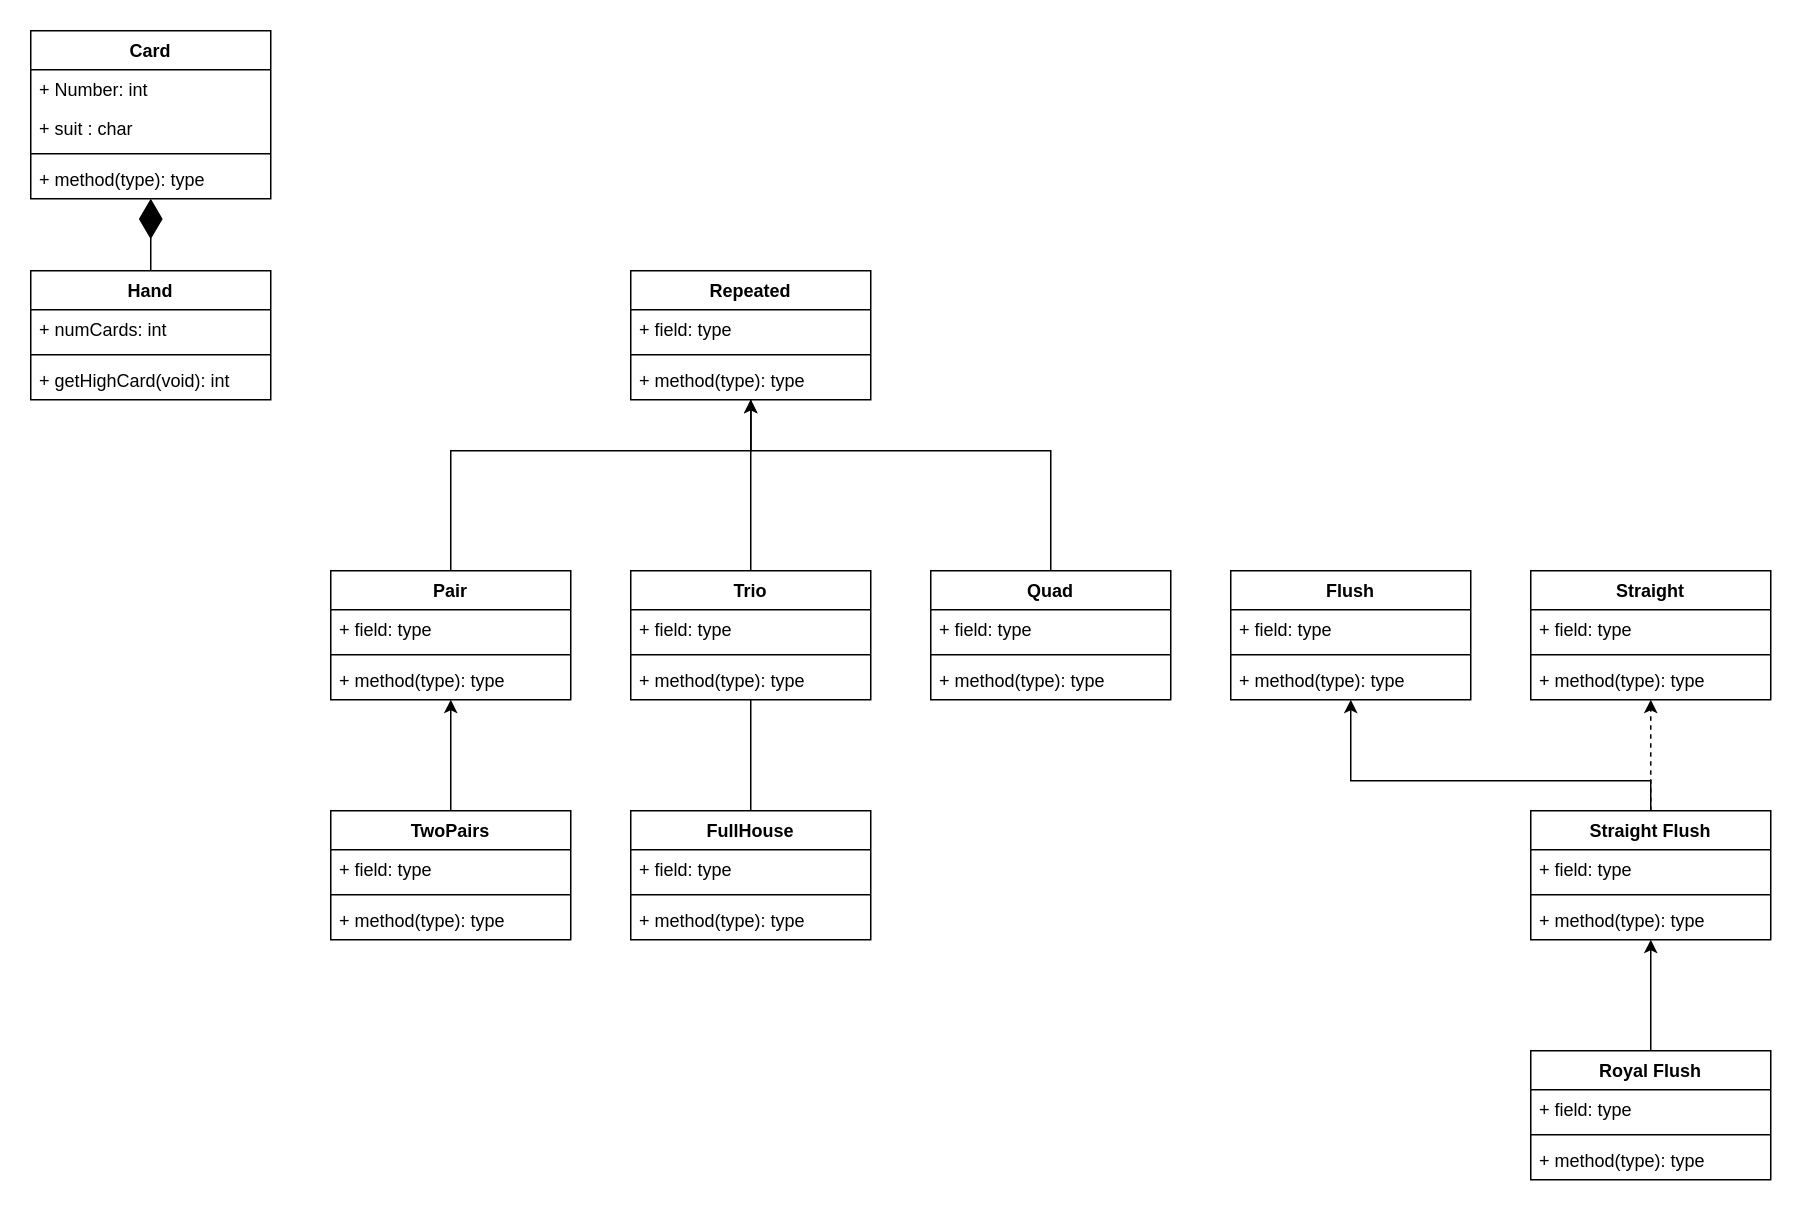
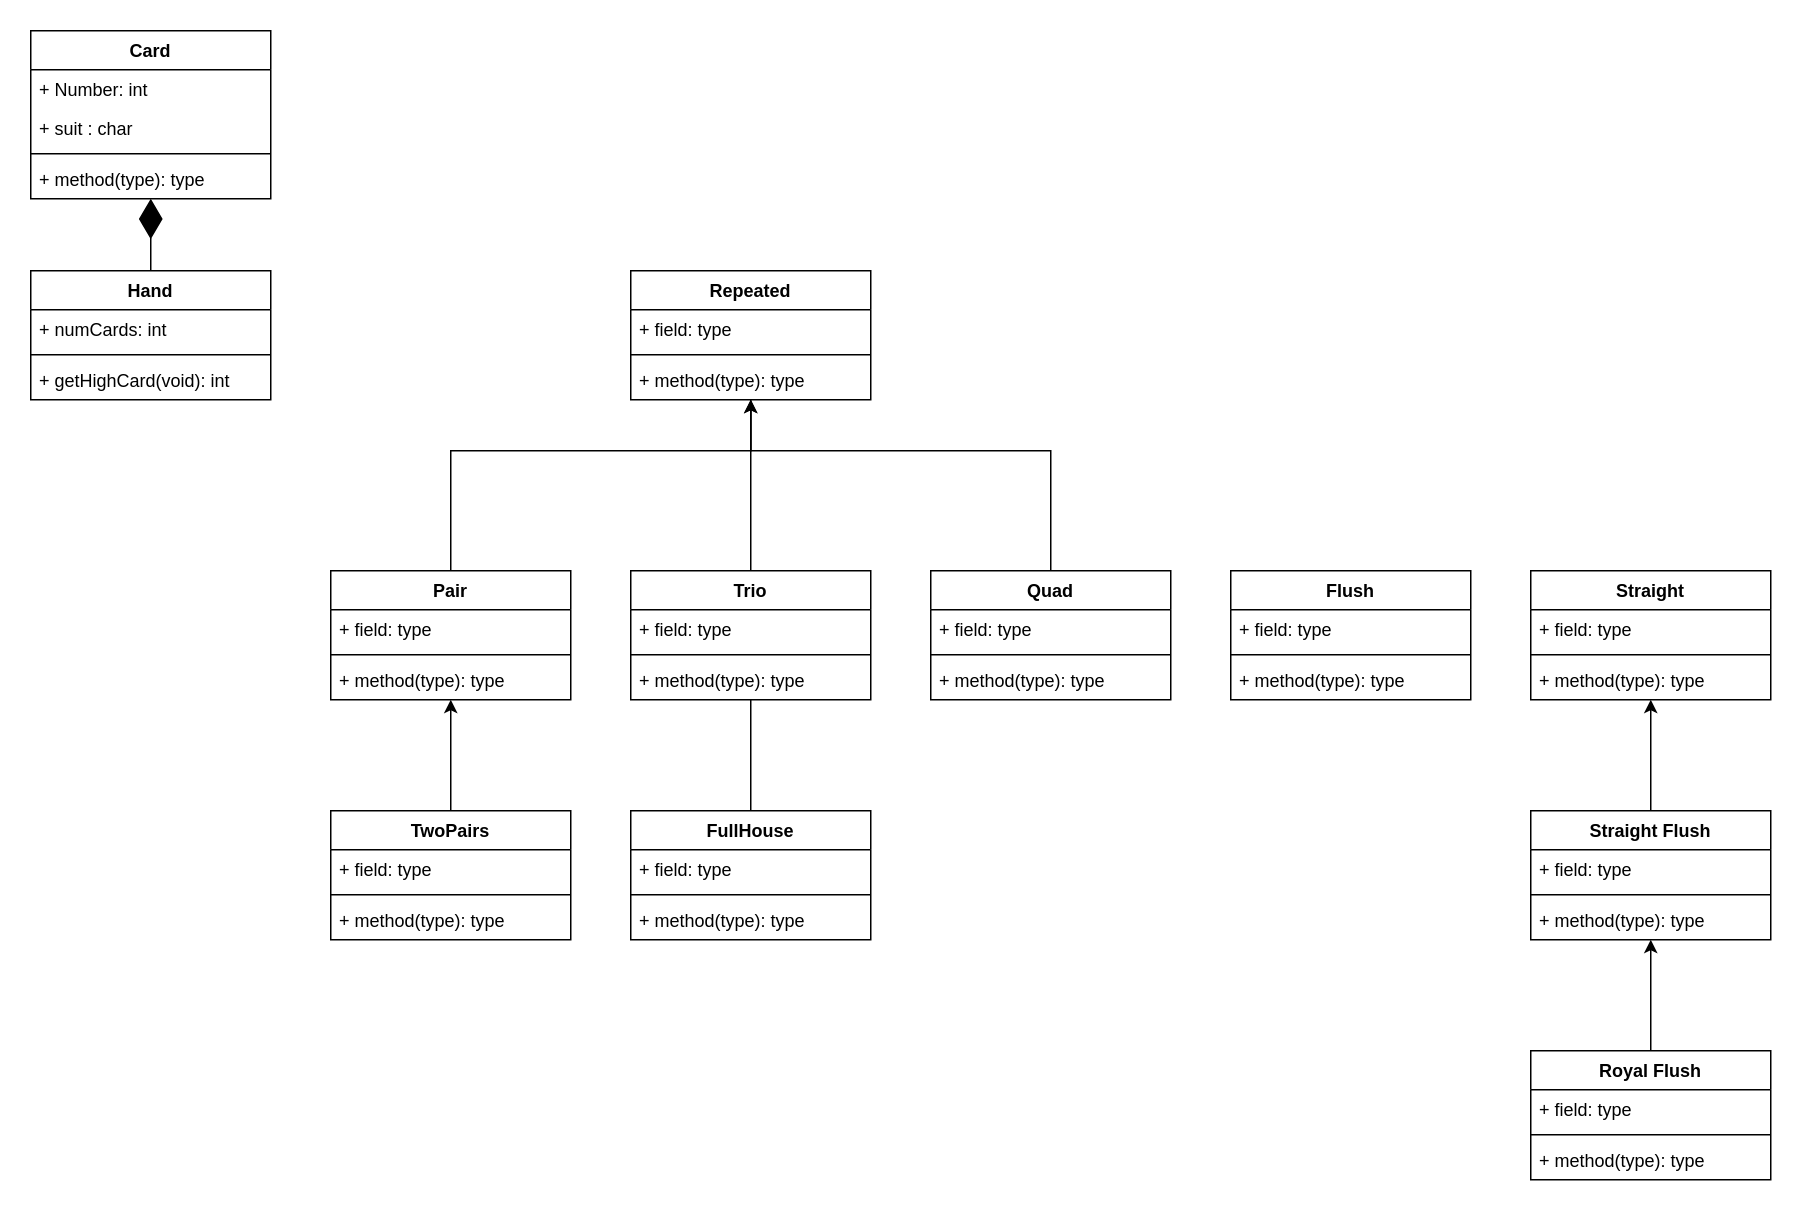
edge "Straight Flush" -> "Straight": style dashed -> solid
edge "Straight Flush" -> "Flush": removed
